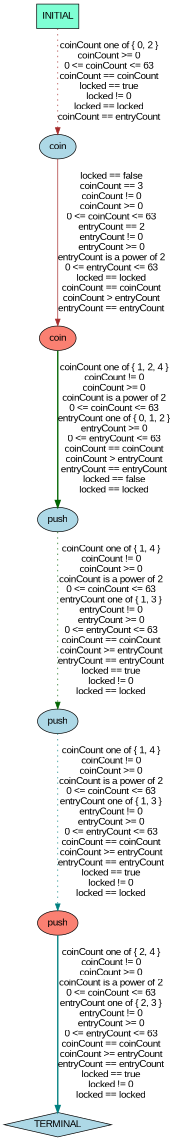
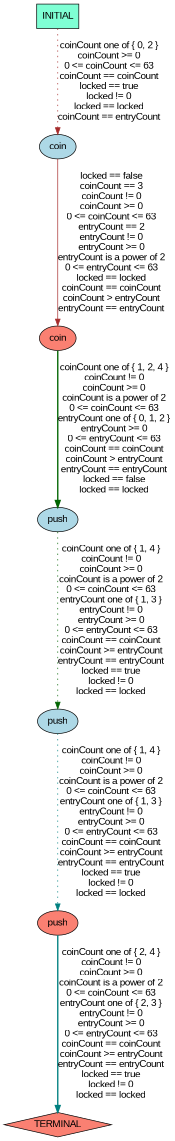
node "TERMINAL": fillcolor lightblue -> salmon
